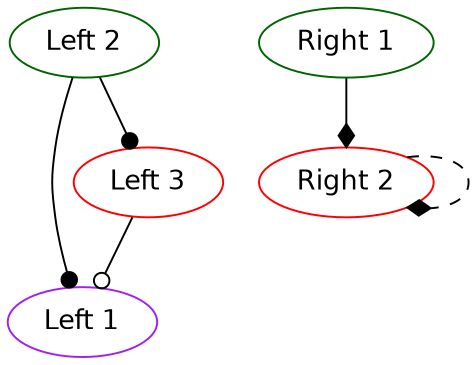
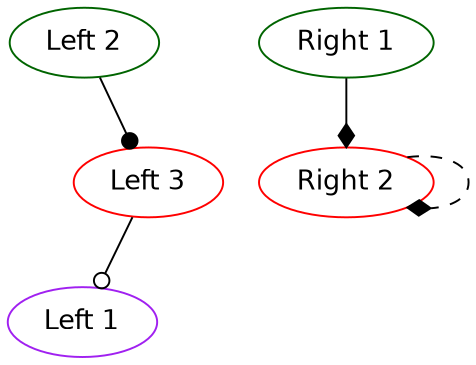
edge "Left 2" -> "Left 1": removed
